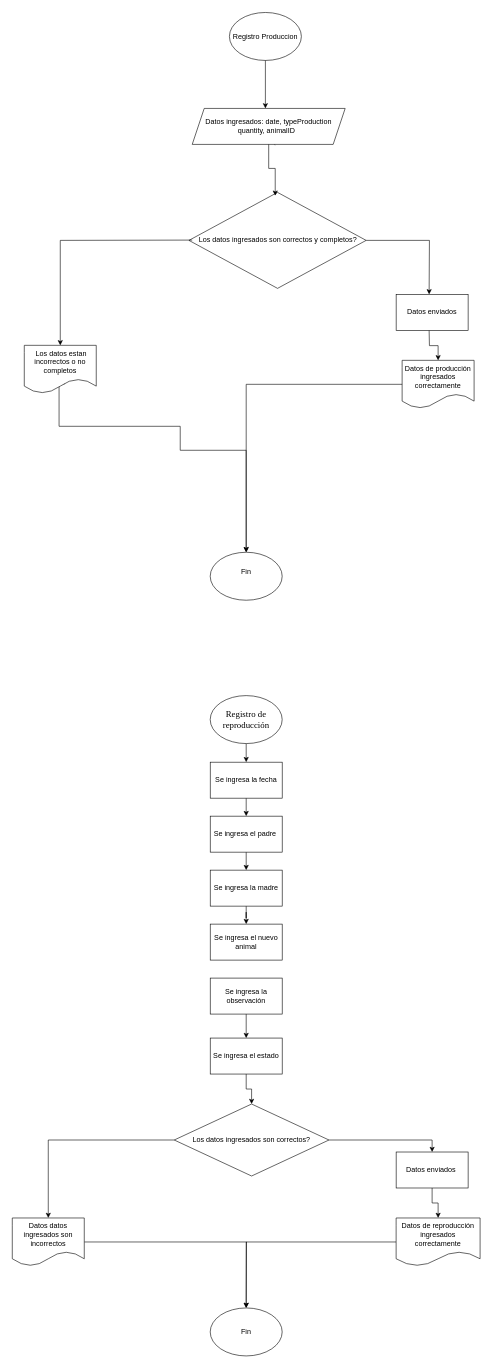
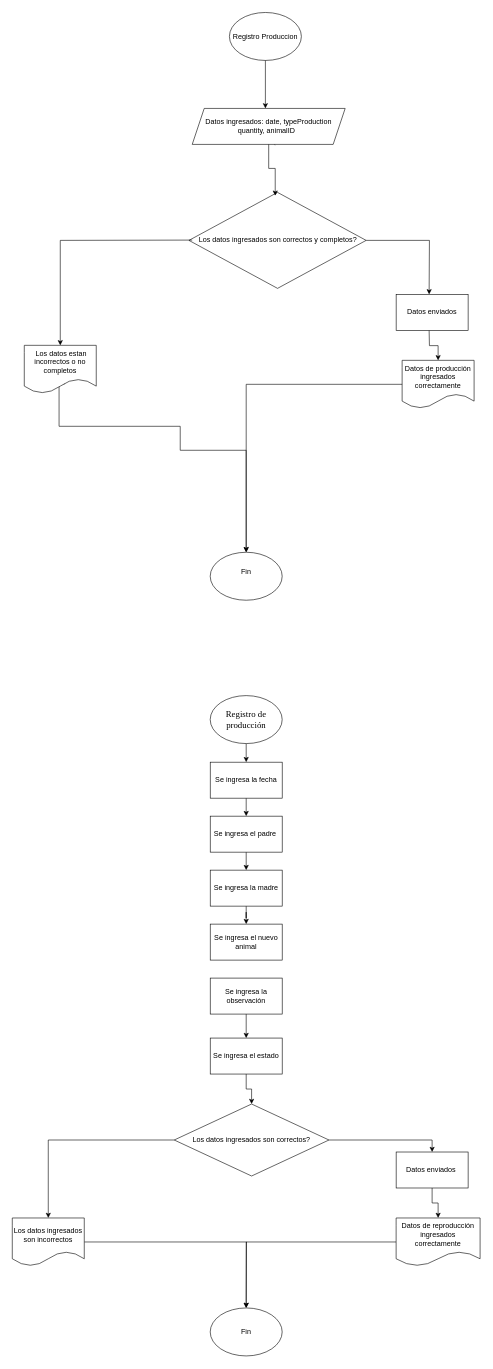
node "Registro de reproducción": label "Registro de reproducción" -> "Registro de producción"
node "Datos datos ingresados son incorrectos": label "Datos datos ingresados son incorrectos" -> "Los datos ingresados son incorrectos"
